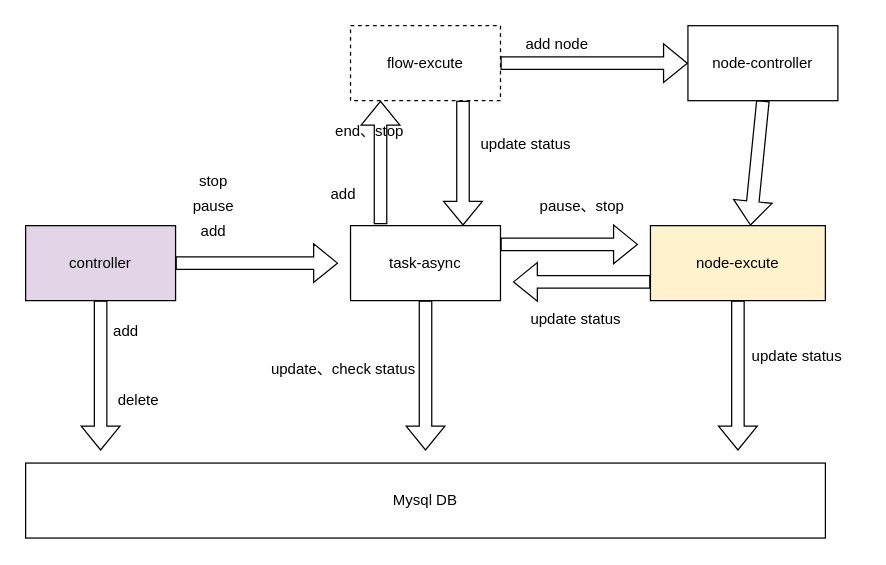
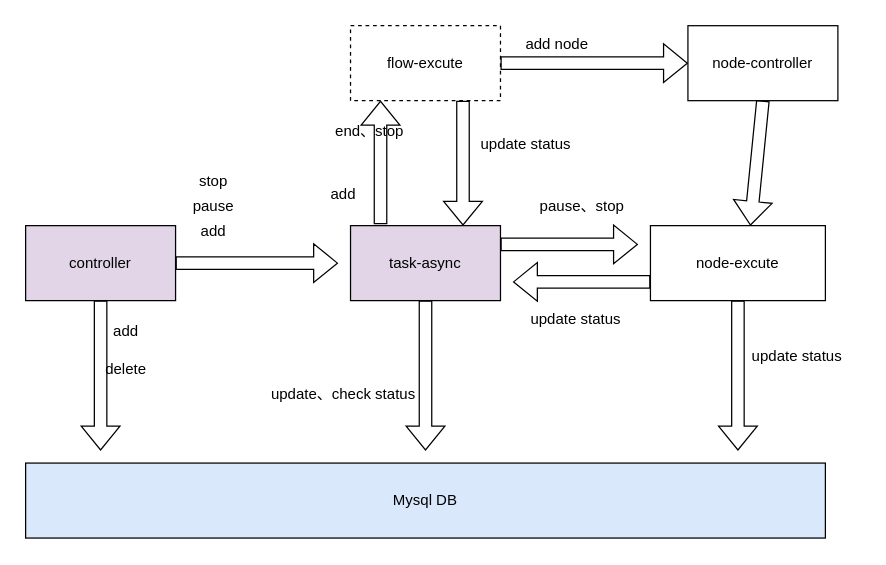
node "task-async": fillcolor #ffffff -> #e1d5e7
node "node-excute": fillcolor #fff2cc -> #ffffff
node "update、check status": moved (343, 369) -> (343, 394)
node "delete": moved (138, 401) -> (126, 369)
node "Mysql DB": fillcolor #ffffff -> #dae8fc
